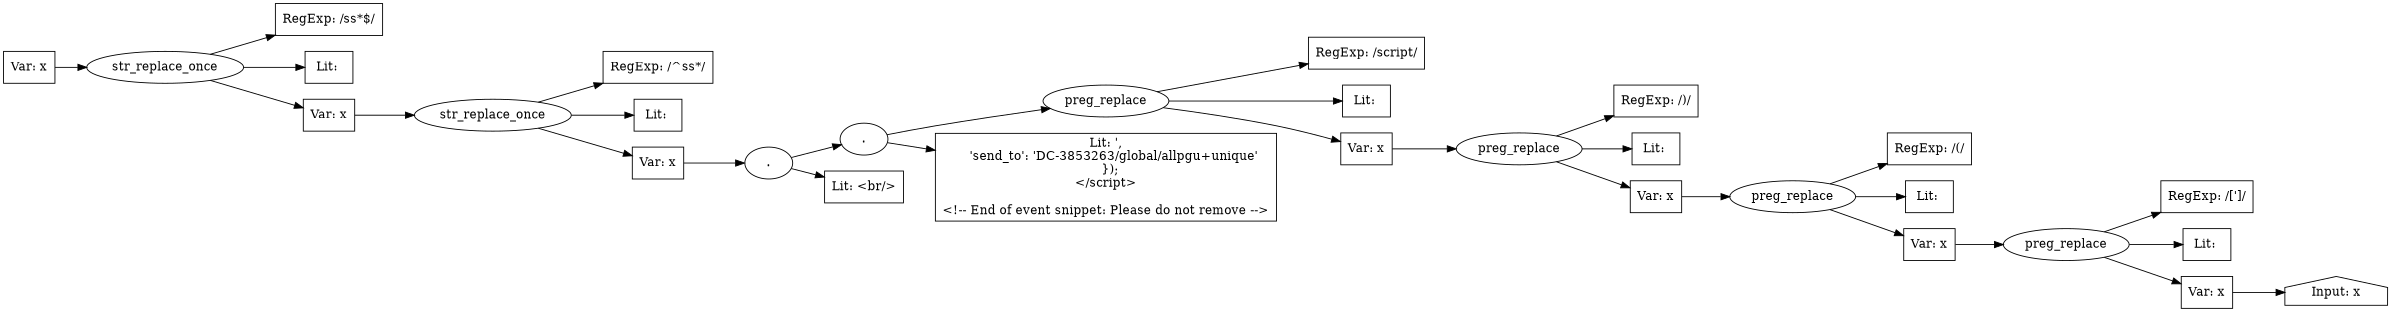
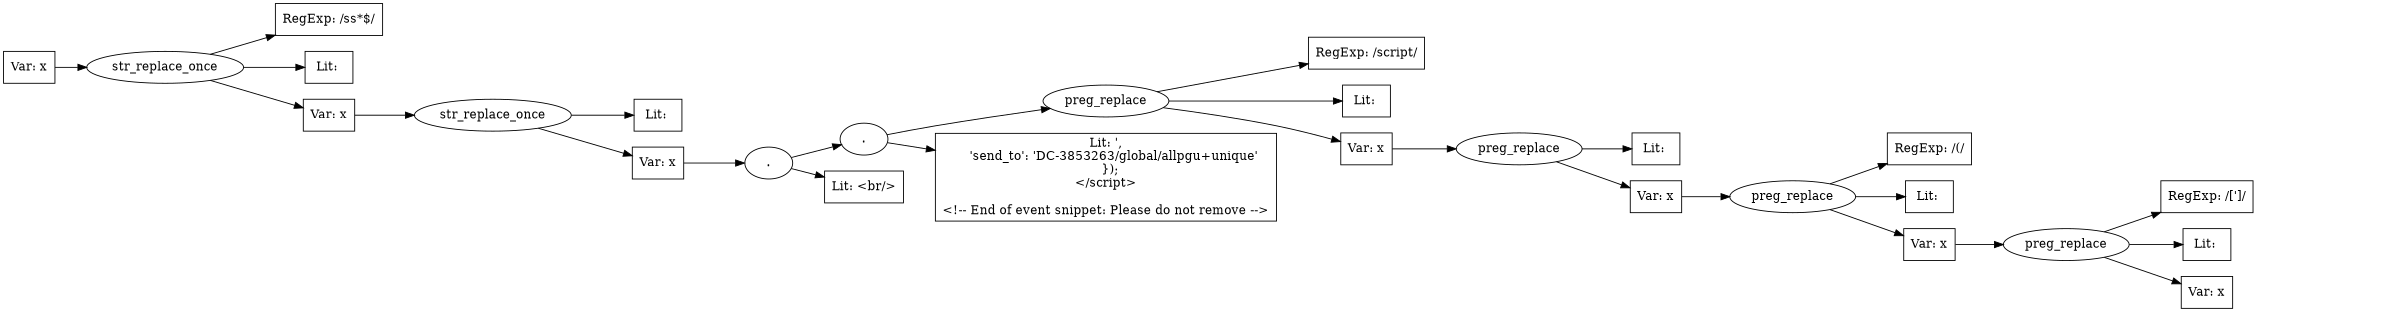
node "RegExp: /^ss*/": removed
node "RegExp: /)/": removed
node "Input: x": removed
